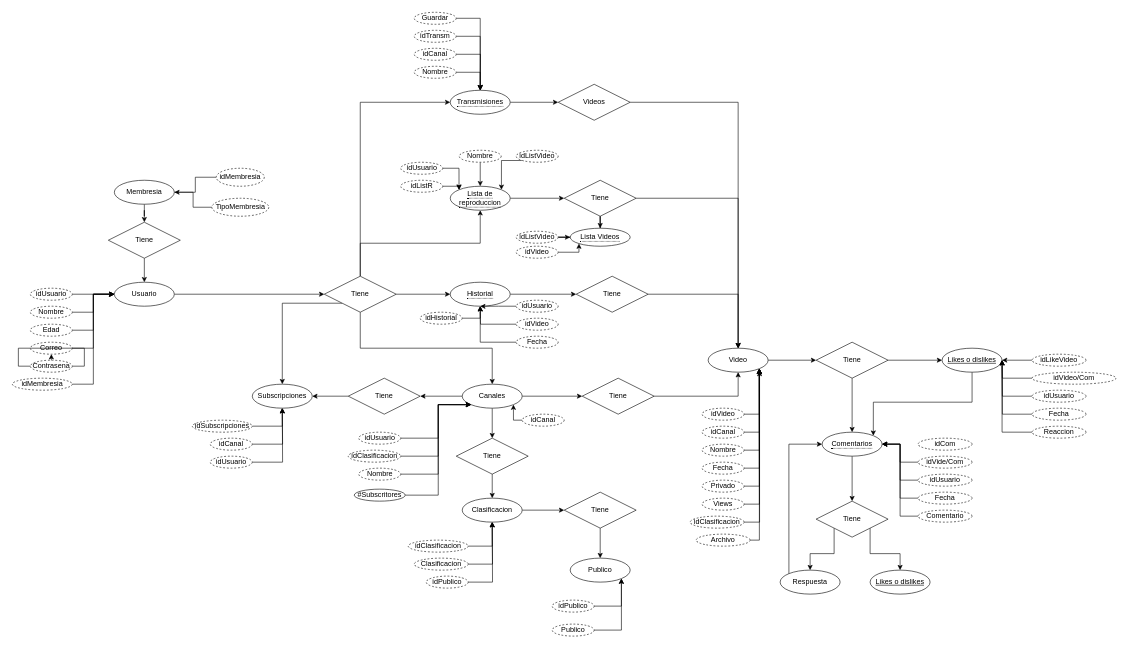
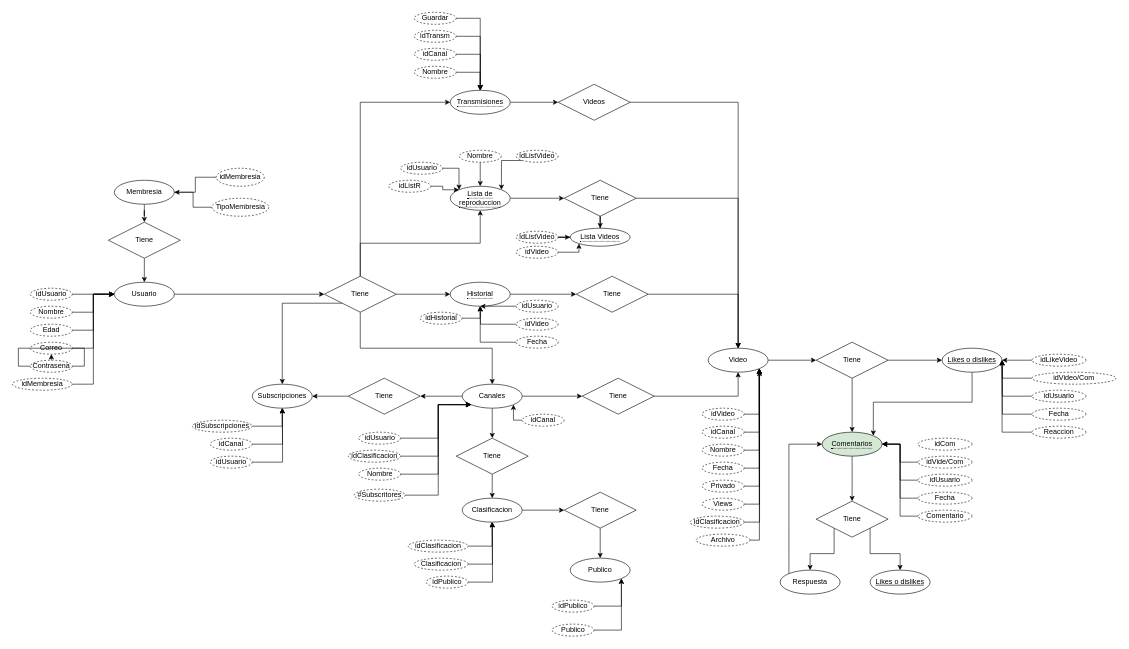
node "idListR": moved (422, 186) -> (410, 186)
node "Comentarios": fillcolor #ffffff -> #d5e8d4
node "#Subscritores": style solid -> dashed
